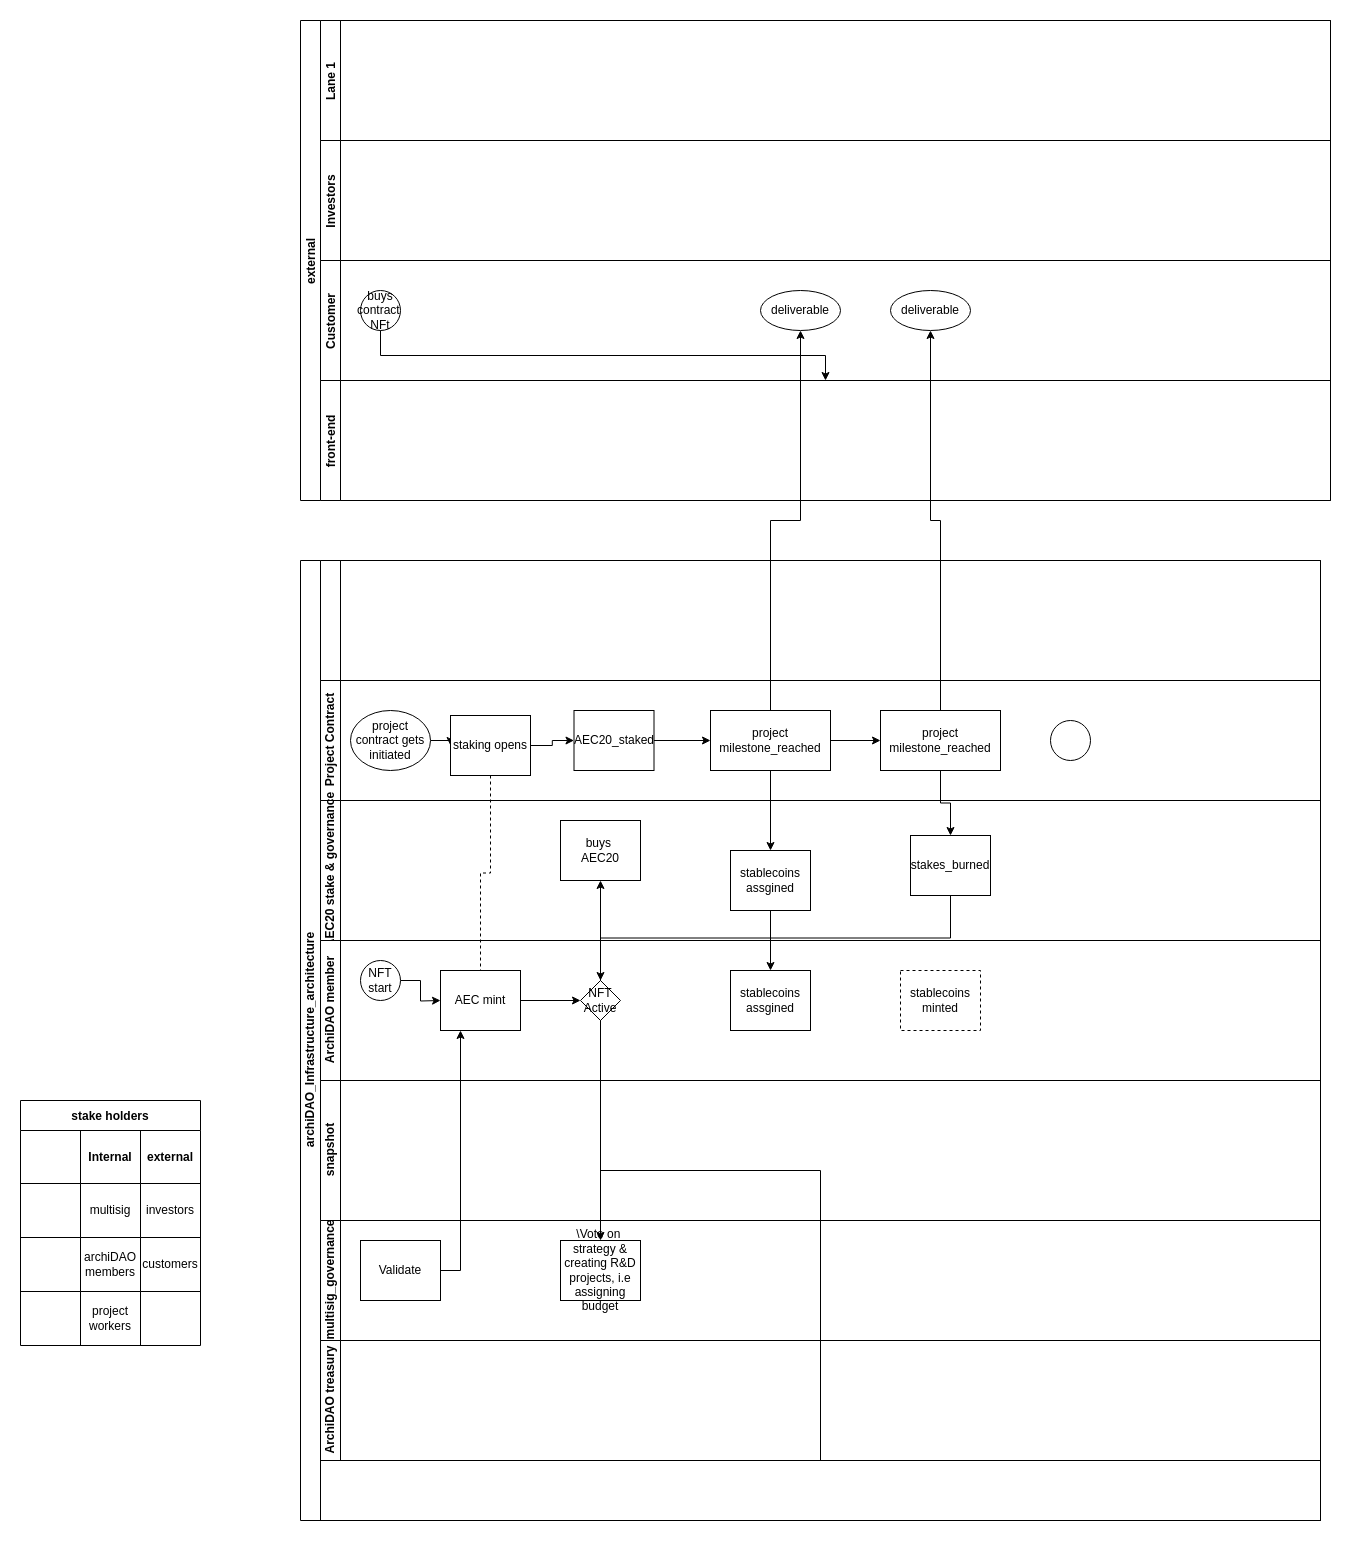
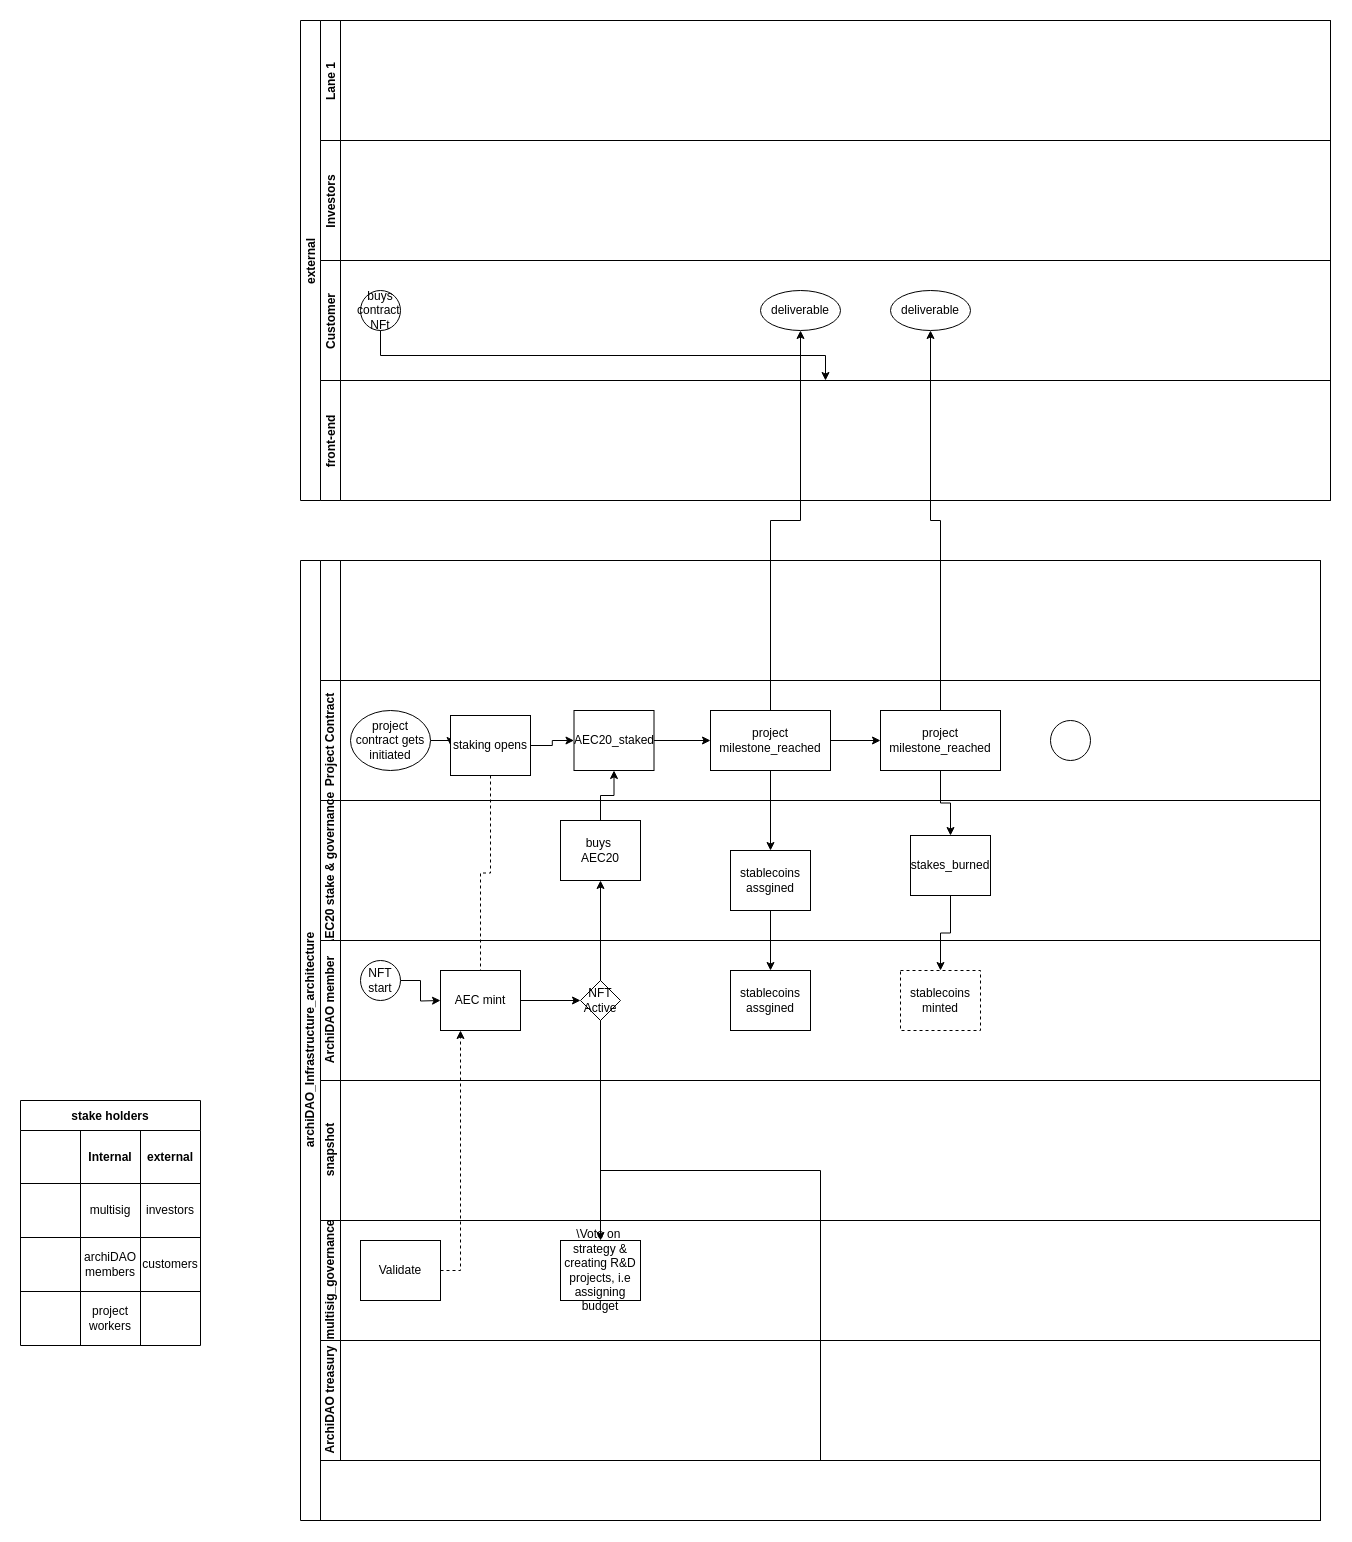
edge "buys AEC20" -> "AEC20_staked": added
edge "stakes_burned" -> "NFT Active": now "stakes_burned" -> "stablecoins minted"
edge "Validate" -> "AEC mint": style solid -> dashed
